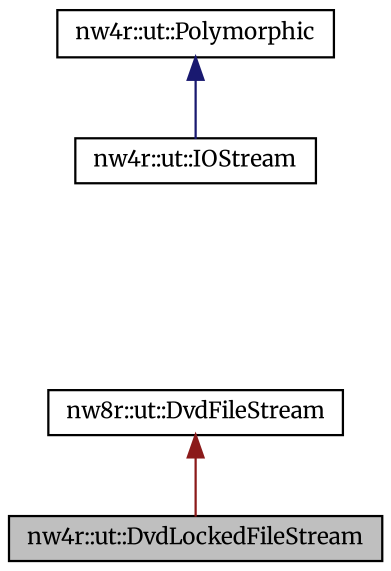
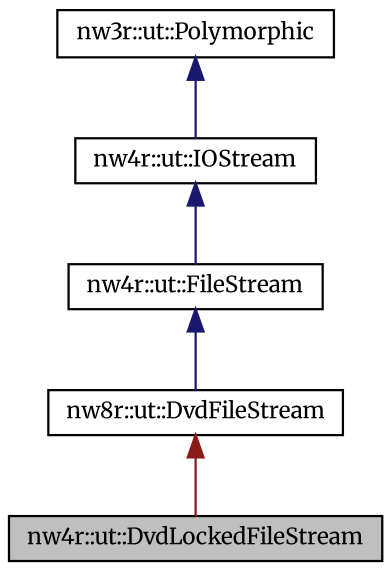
node "nw4r::ut::Polymorphic": label "nw4r::ut::Polymorphic" -> "nw3r::ut::Polymorphic"
node "nw4r::ut::FileStream": added
